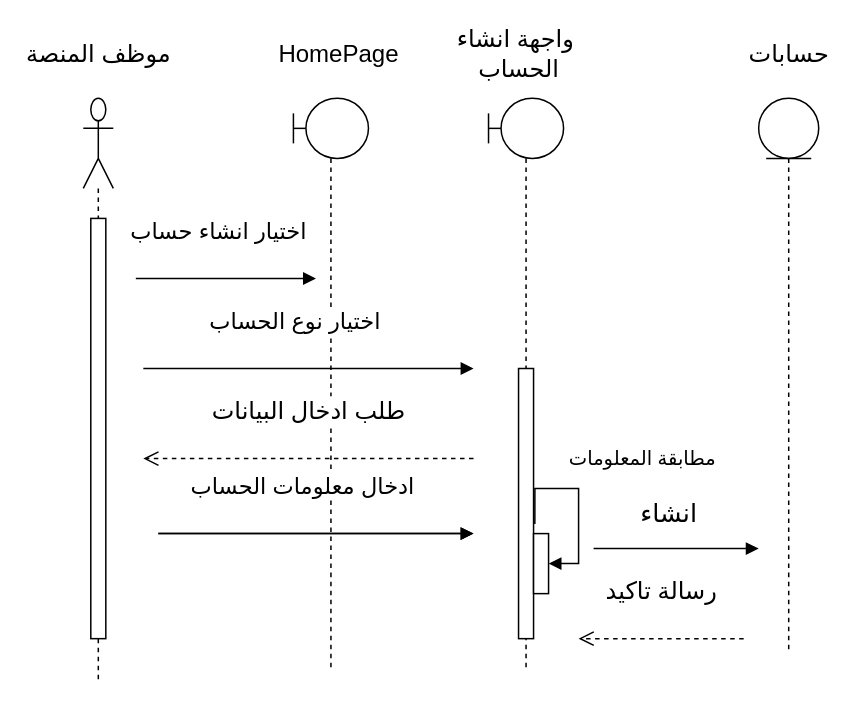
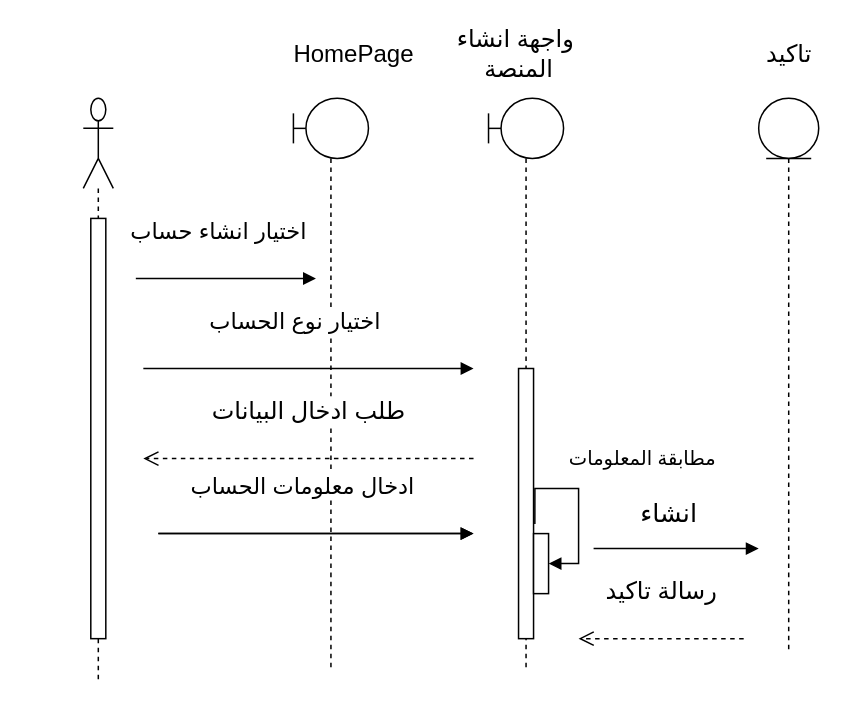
node "موظف المنصة": removed
node "HomePage": moved (338, 53) -> (353, 53)
node "واجهة انشاء الحساب": label "واجهة انشاء الحساب" -> "واجهة انشاء المنصة"
node "حسابات": label "حسابات" -> "تاكيد"
